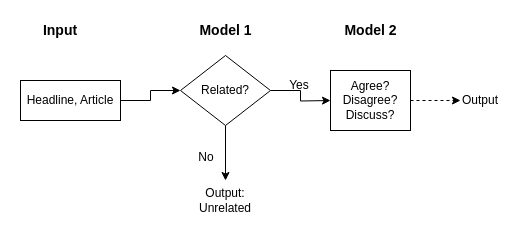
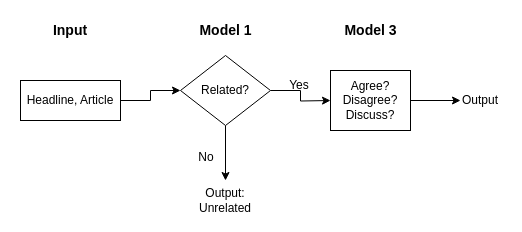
node "Input": moved (61, 31) -> (71, 31)
node "Model 2": label "Model 2" -> "Model 3"
edge "Agree? Disagree? Discuss?" -> "Output": style dashed -> solid
